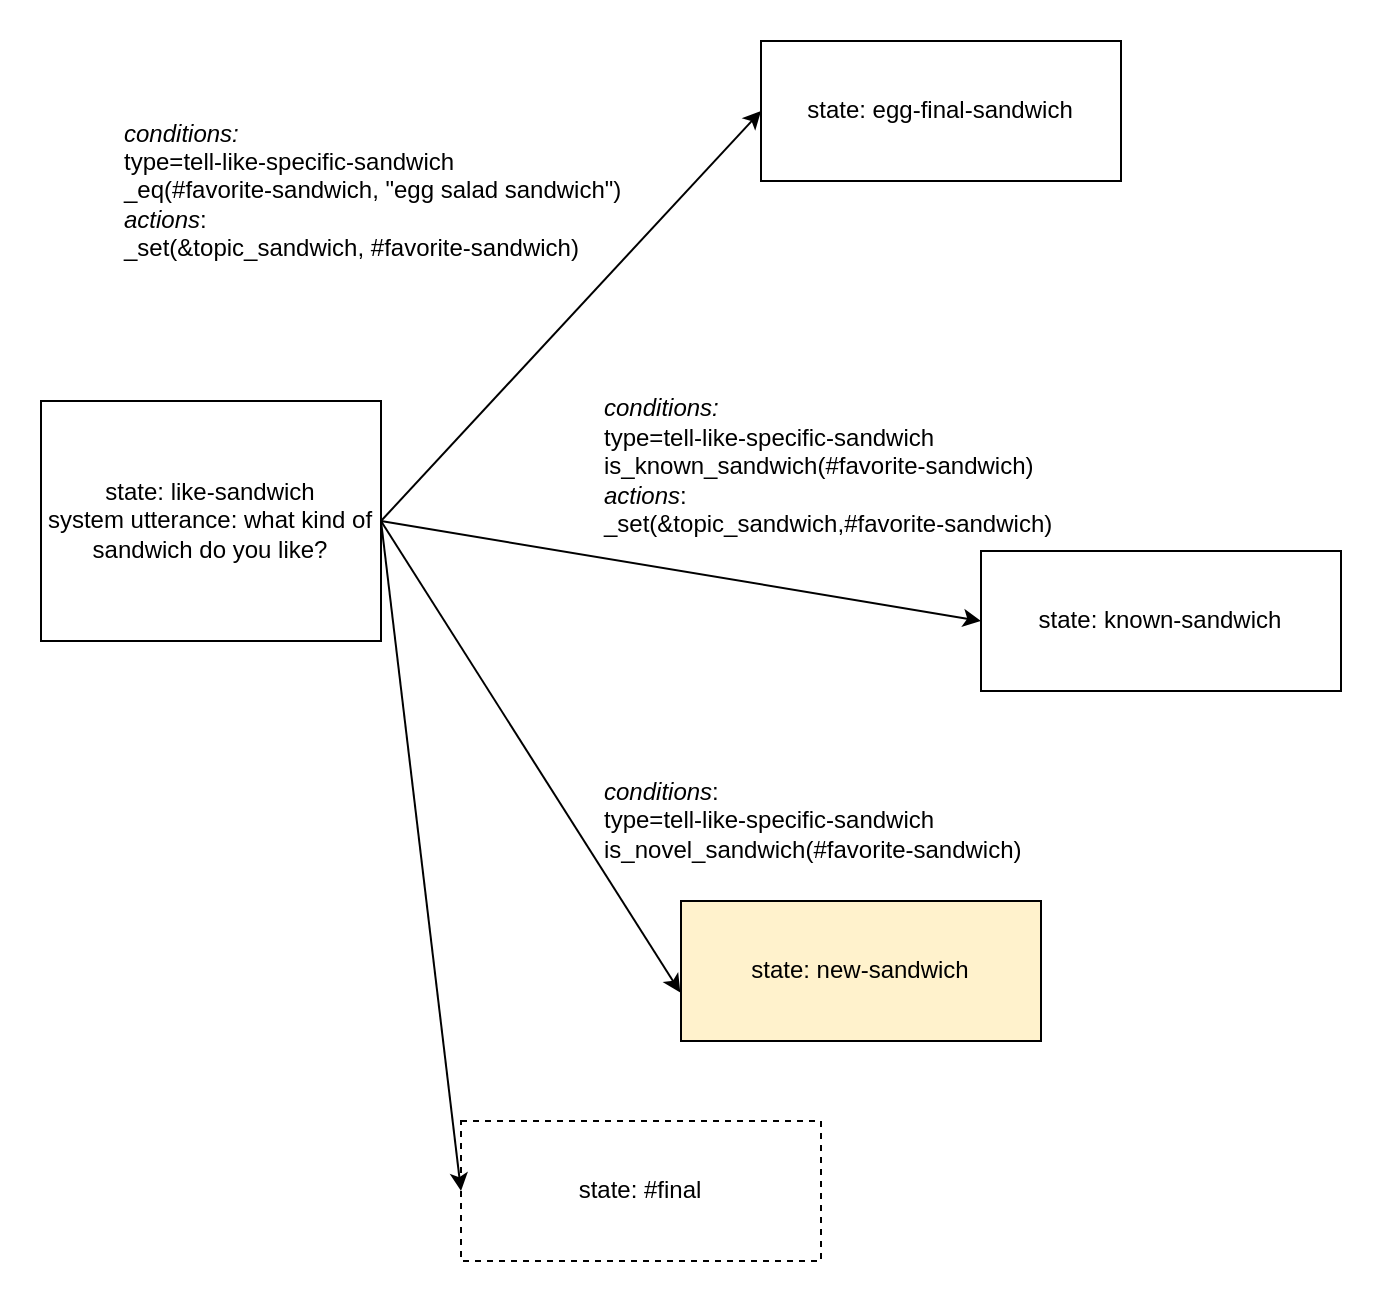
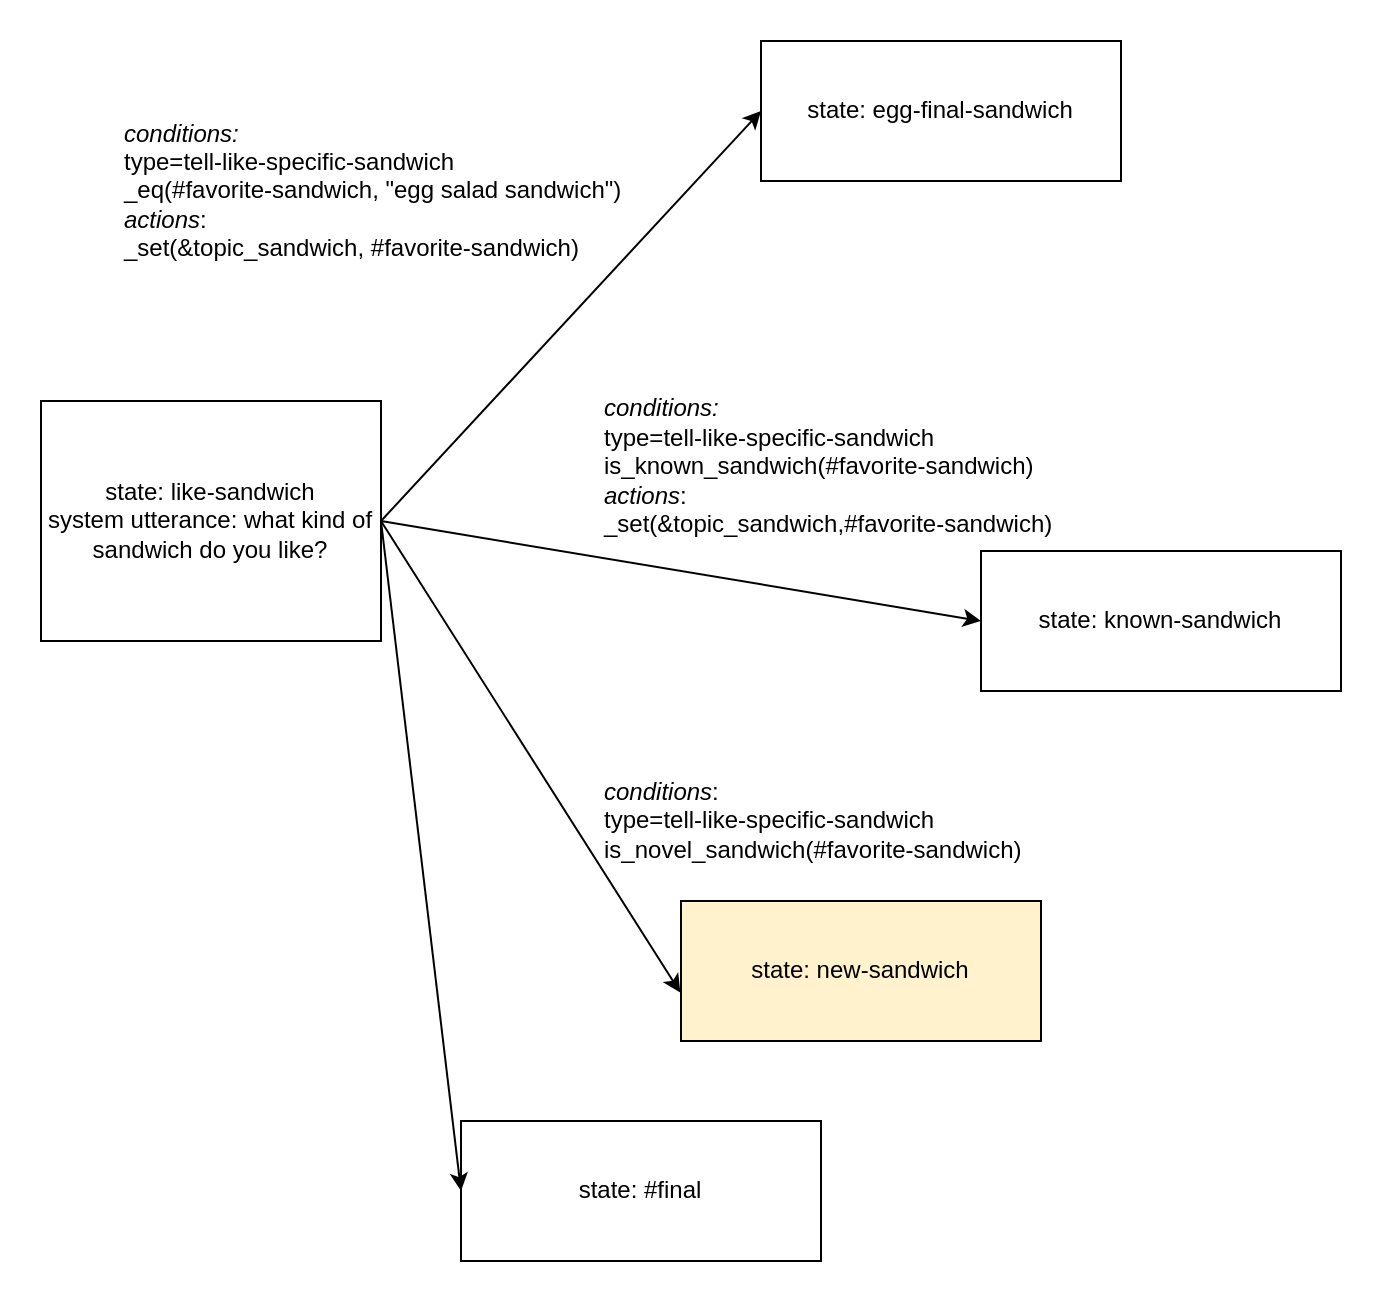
node "state: #final": style dashed -> solid
